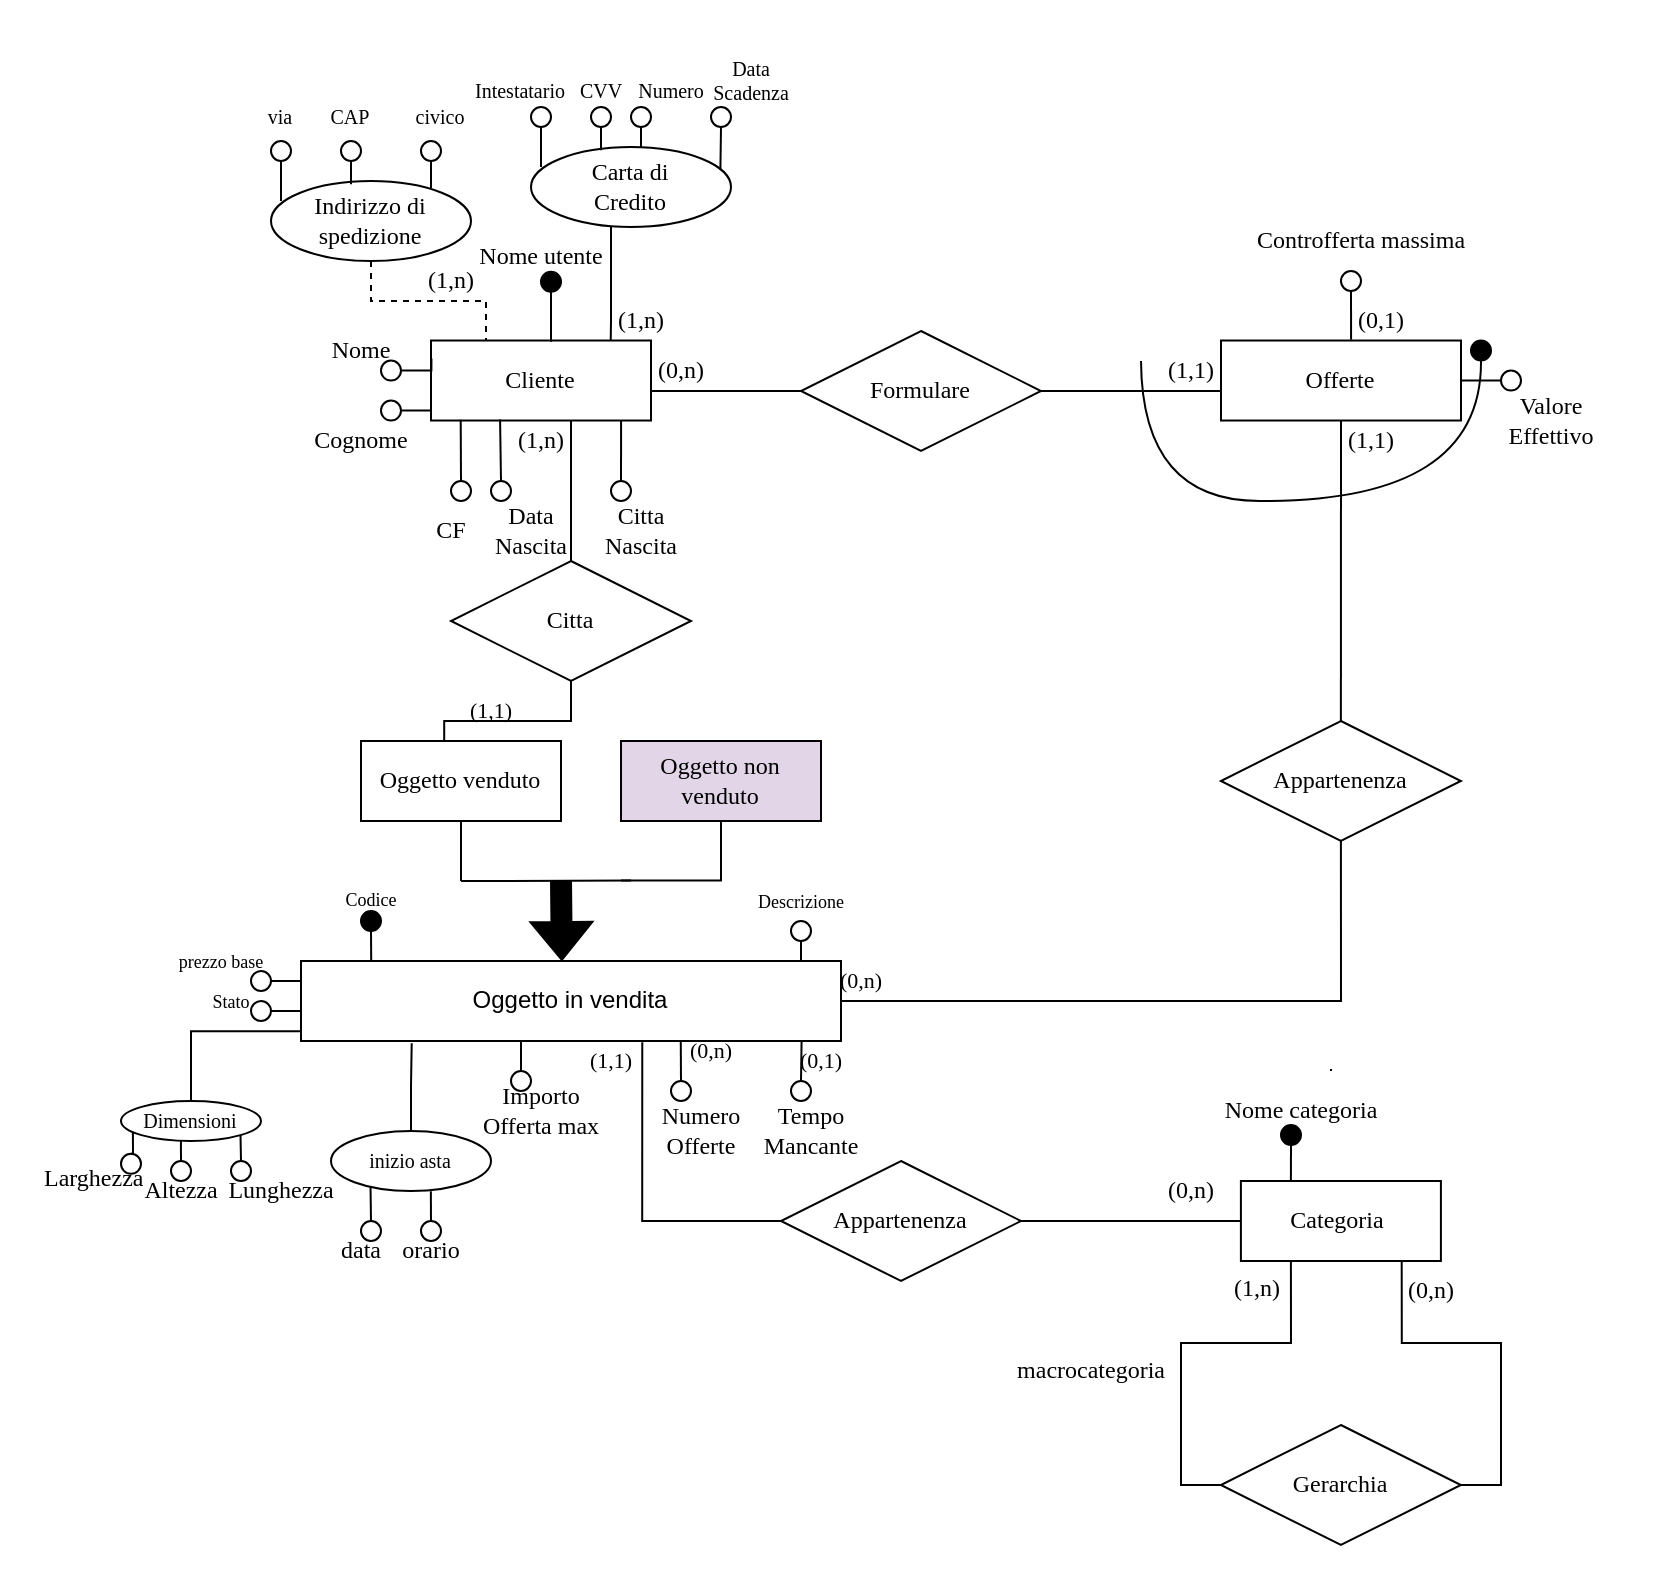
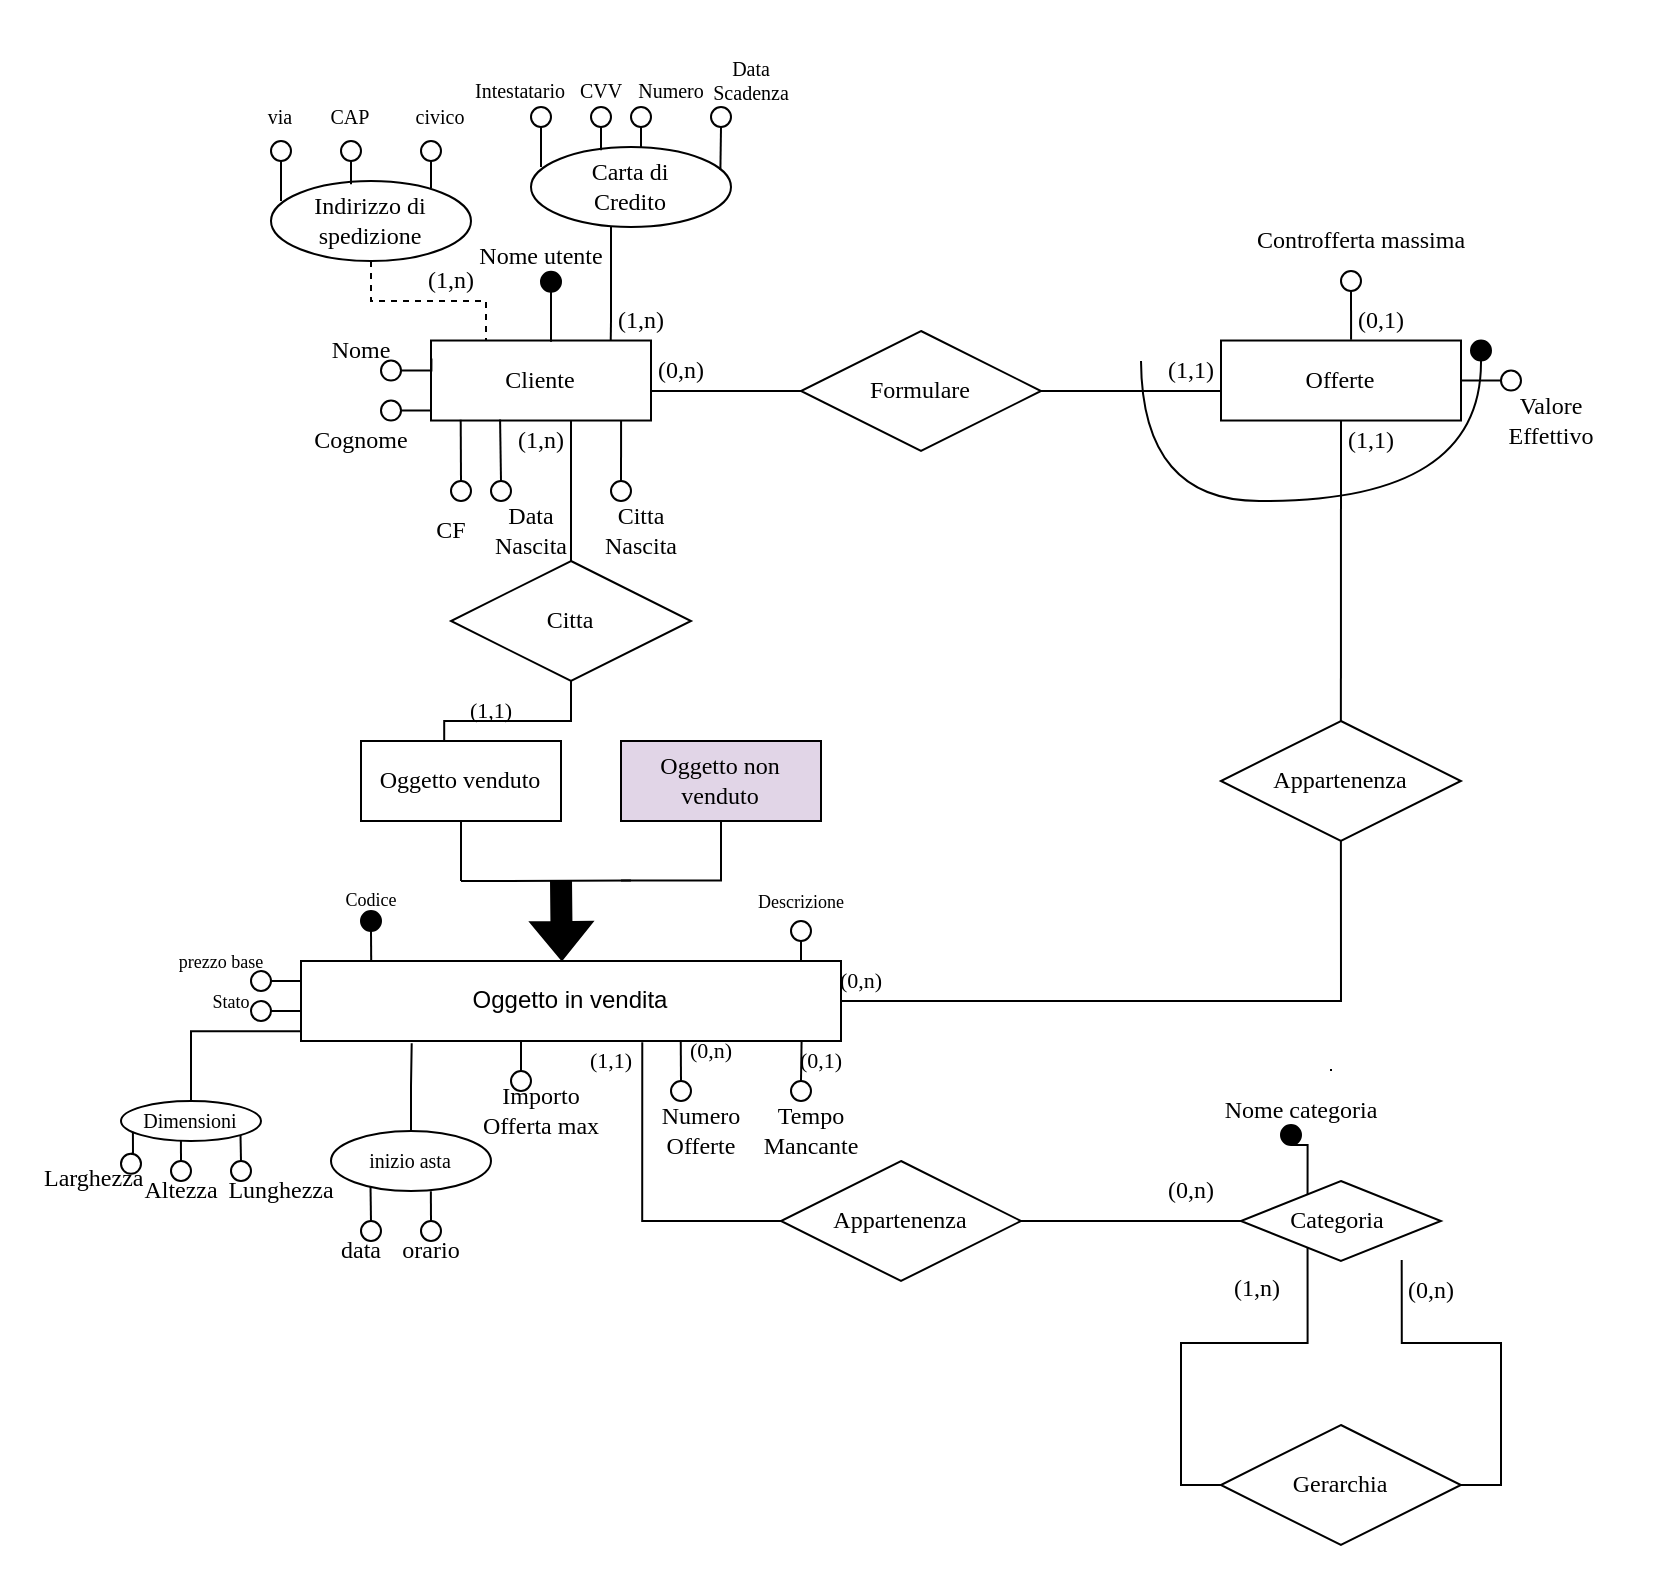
node "Categoria": shape rectangle -> diamond
node "macrocategoria": removed
